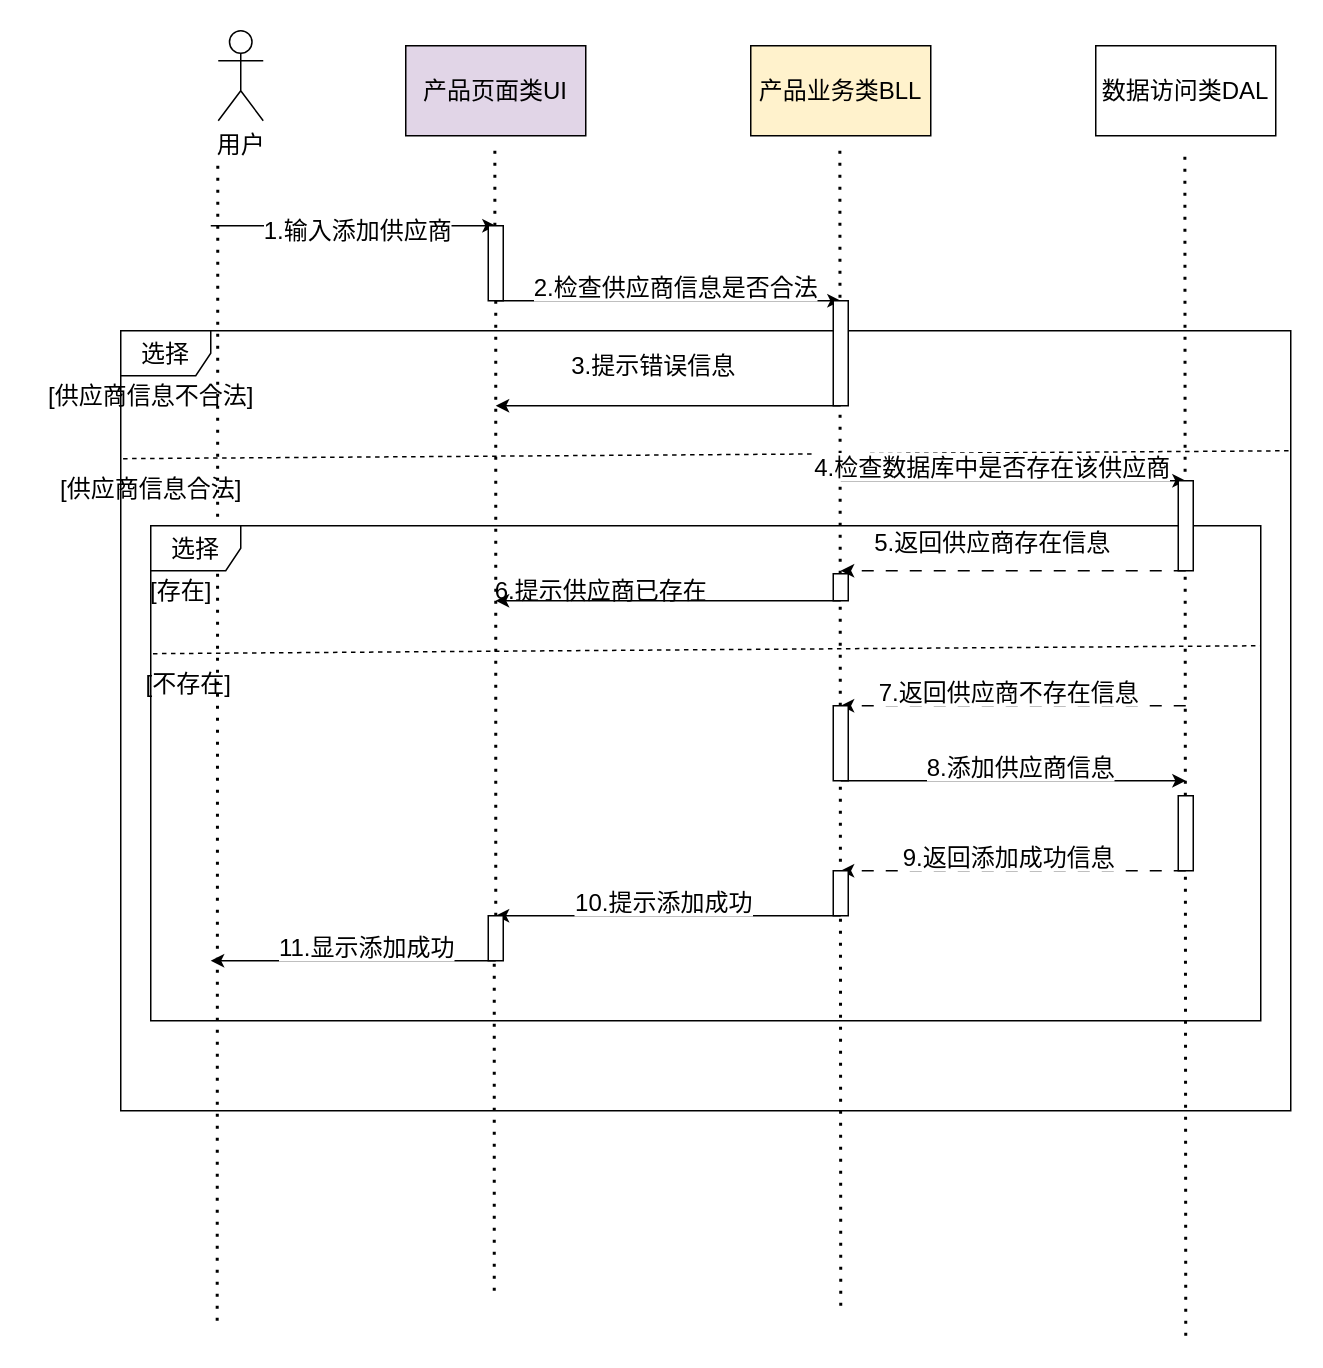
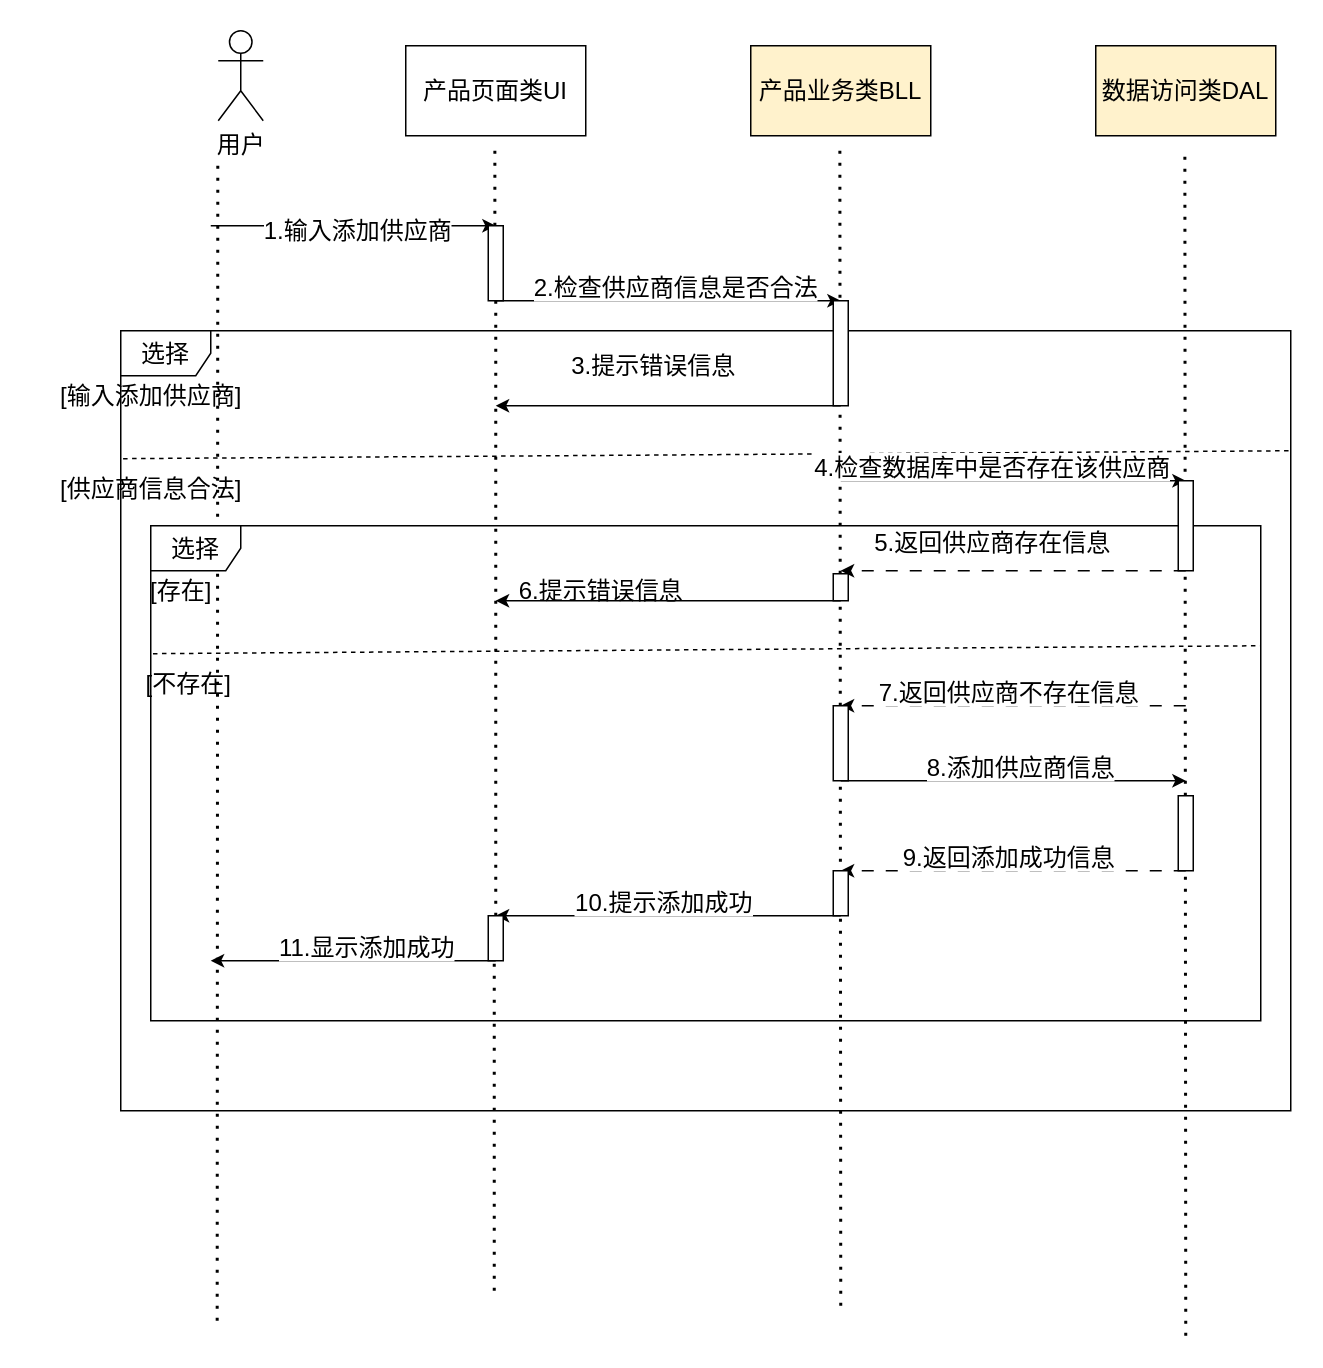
node "产品页面类UI": fillcolor #e1d5e7 -> #ffffff
node "数据访问类DAL": fillcolor #ffffff -> #fff2cc
node "[供应商信息不合法]": label "[供应商信息不合法]" -> "[输入添加供应商]"
node "6.提示供应商已存在": label "6.提示供应商已存在" -> "6.提示错误信息"
